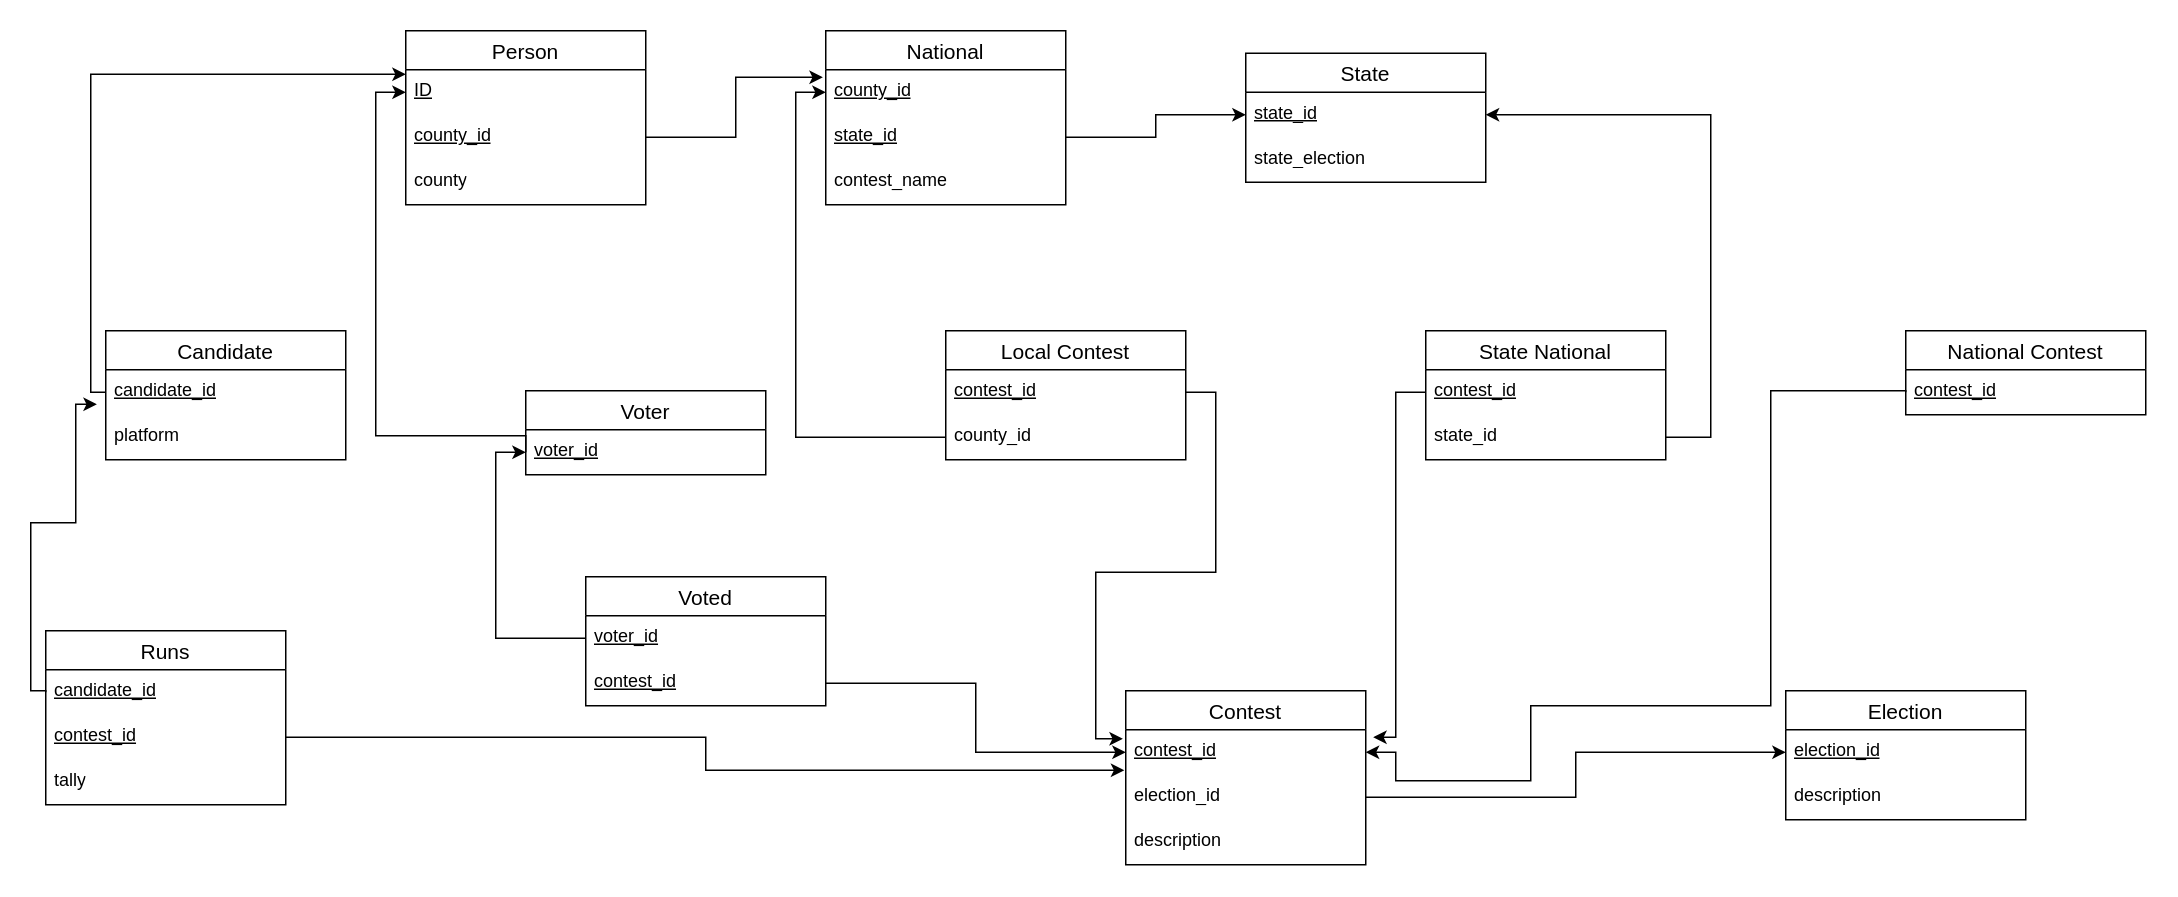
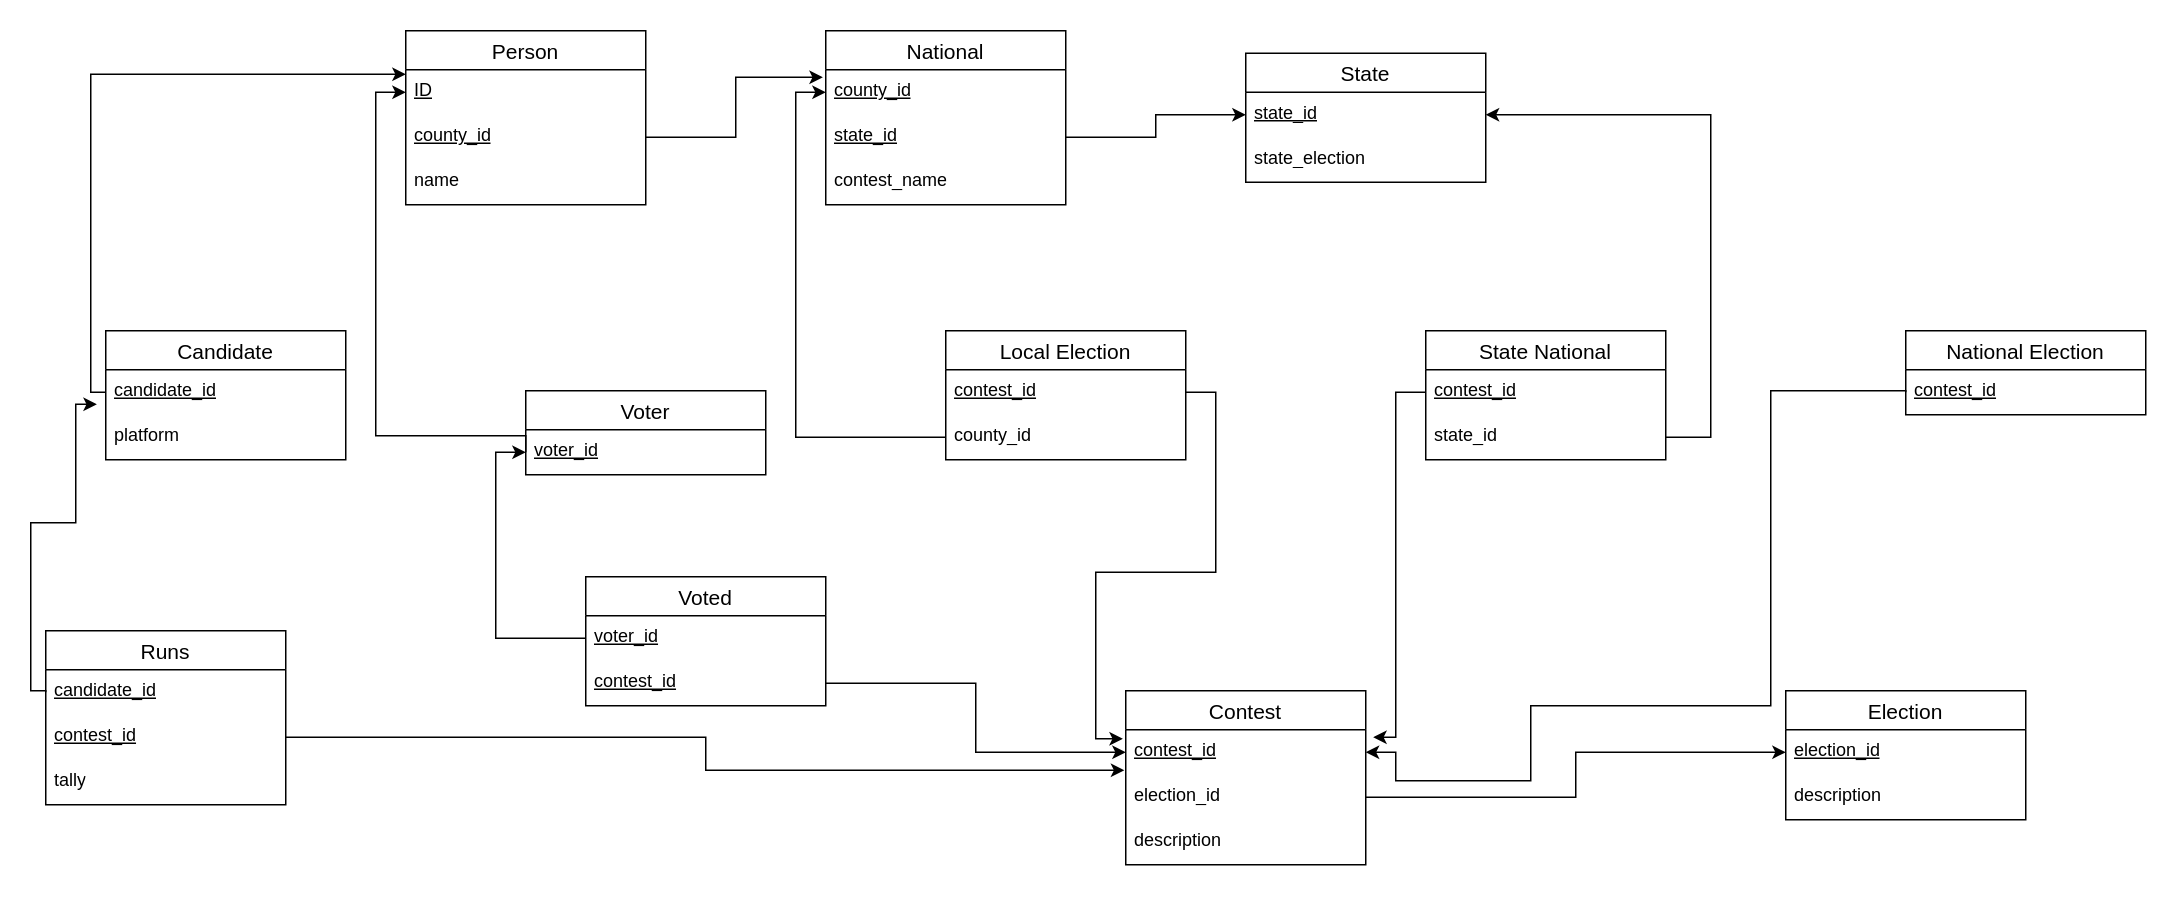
node "county": label "county" -> "name"
node "Local Contest": label "Local Contest" -> "Local Election"
node "National Contest": label "National Contest" -> "National Election"
